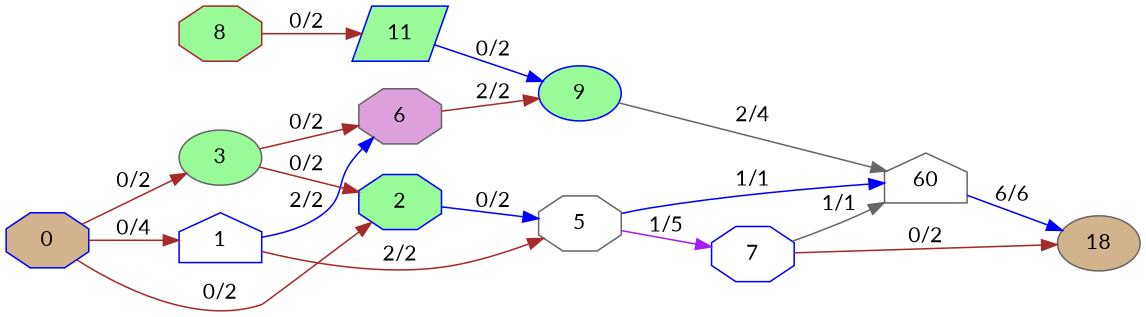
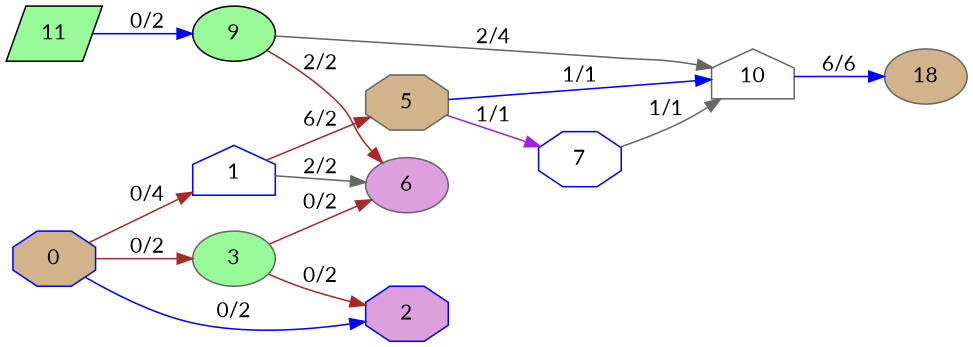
node "8": removed
node "11": color blue -> black
node "9": color blue -> black
edge "6" -> "9": reversed
node "6": shape octagon -> ellipse
node "60": label "60" -> "10"
node "2": fillcolor palegreen -> plum
edge "1" -> "6": color blue -> gray40
edge "2" -> "5": removed, label "0/2"
node "5": fillcolor white -> tan
edge "5" -> "7": label "1/5" -> "1/1"
edge "7" -> "18": removed, label "0/2"
edge "1" -> "5": label "2/2" -> "6/2"
edge "0" -> "2": color brown -> blue
